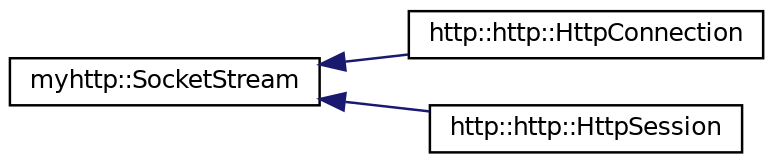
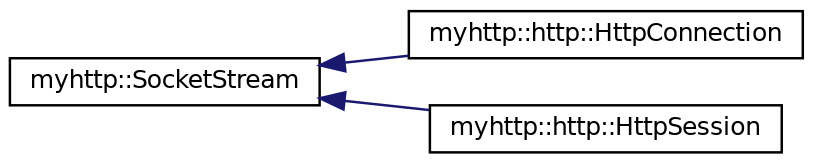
node "http::http::HttpConnection": label "http::http::HttpConnection" -> "myhttp::http::HttpConnection"
node "http::http::HttpSession": label "http::http::HttpSession" -> "myhttp::http::HttpSession"
